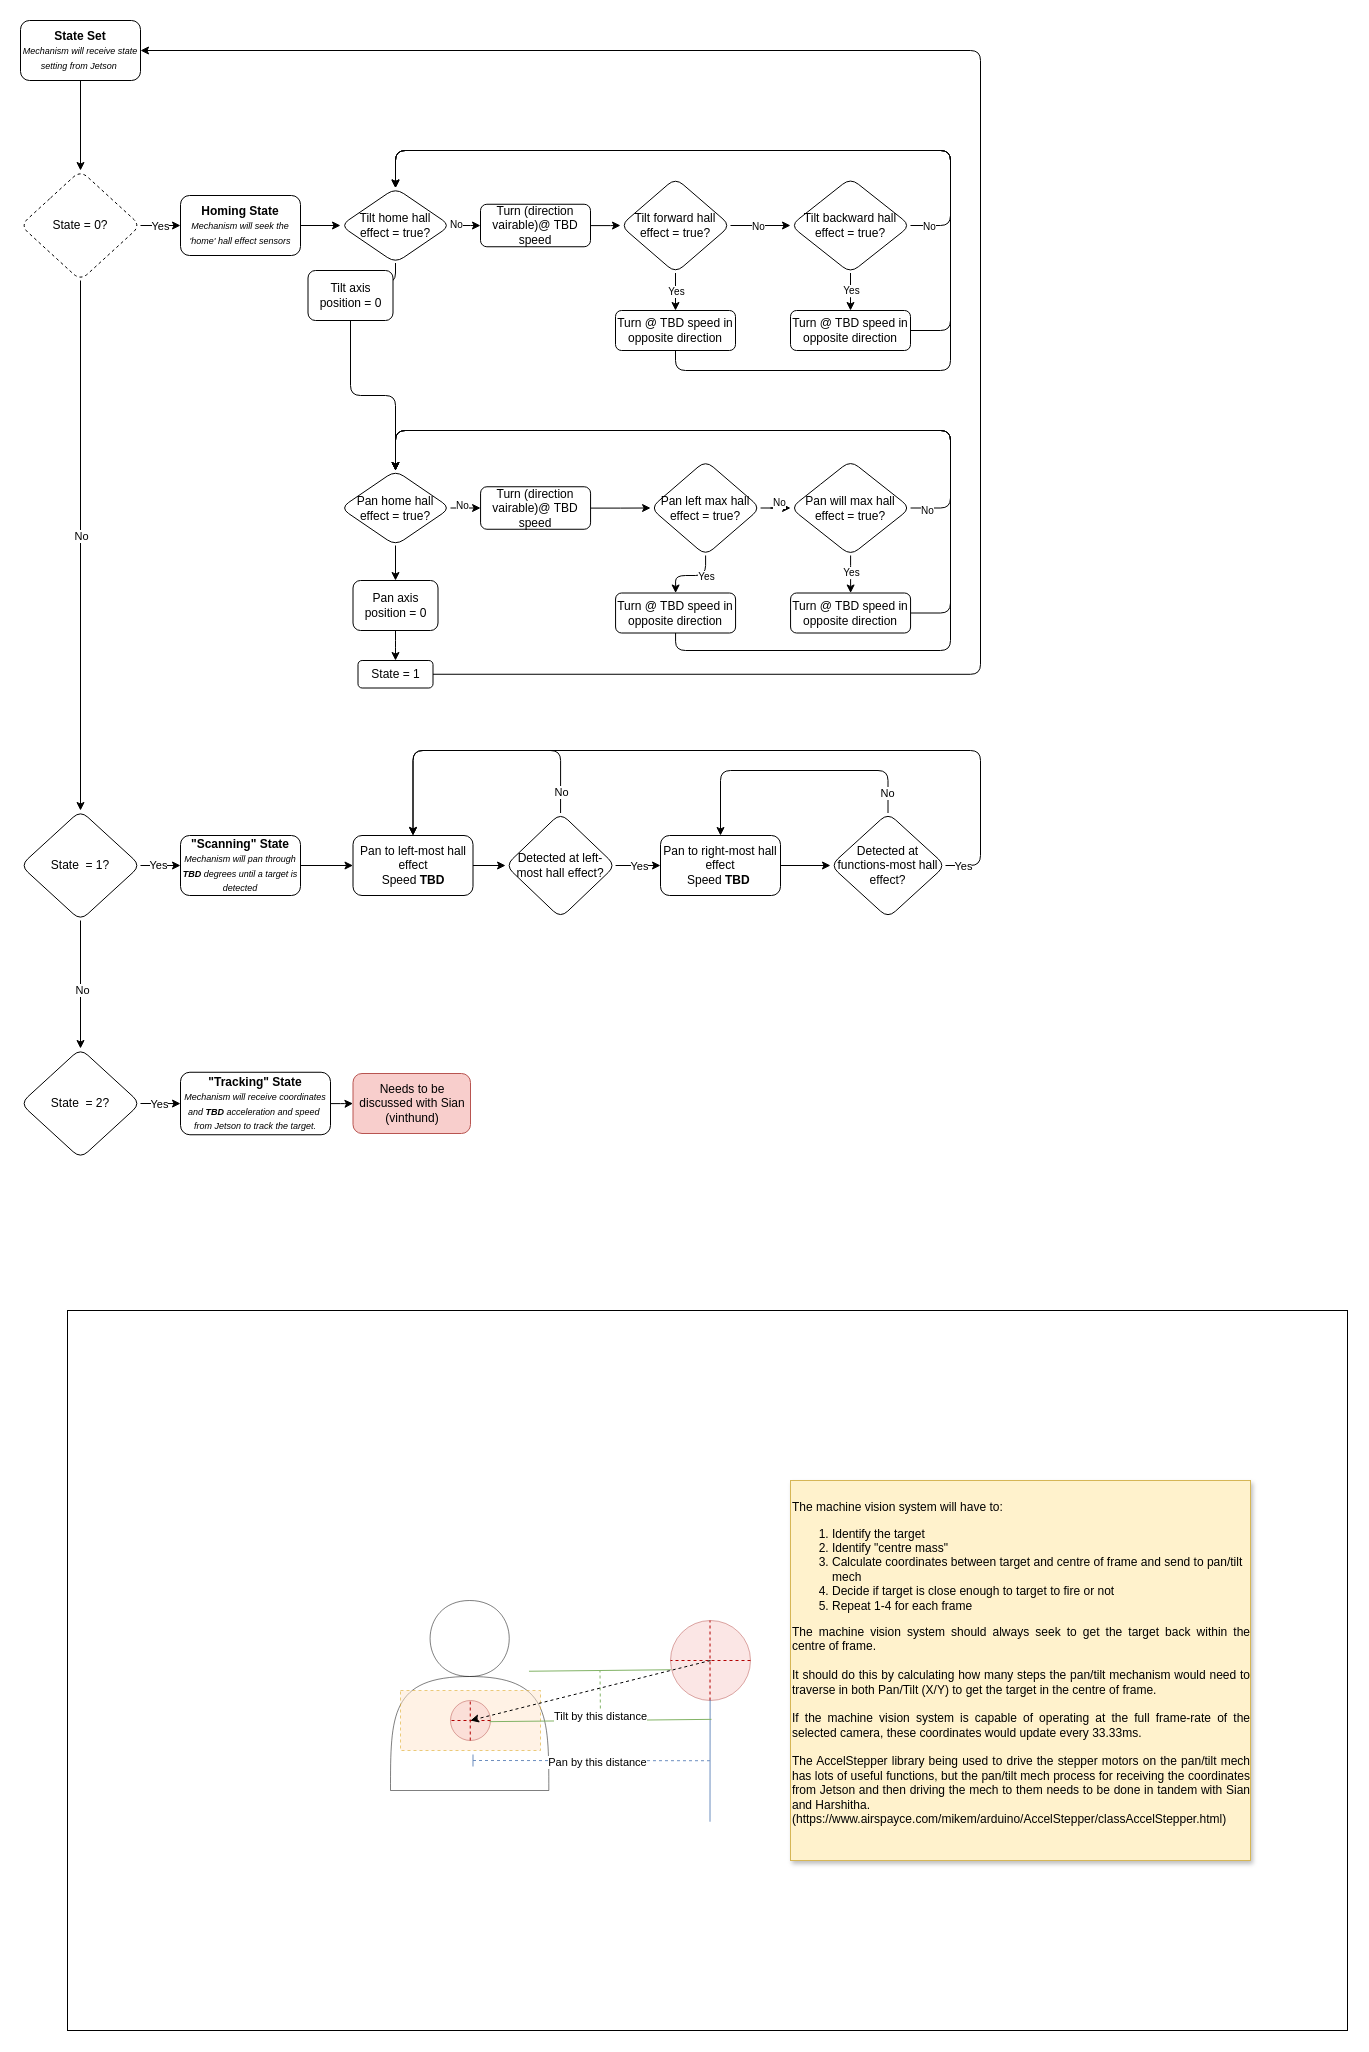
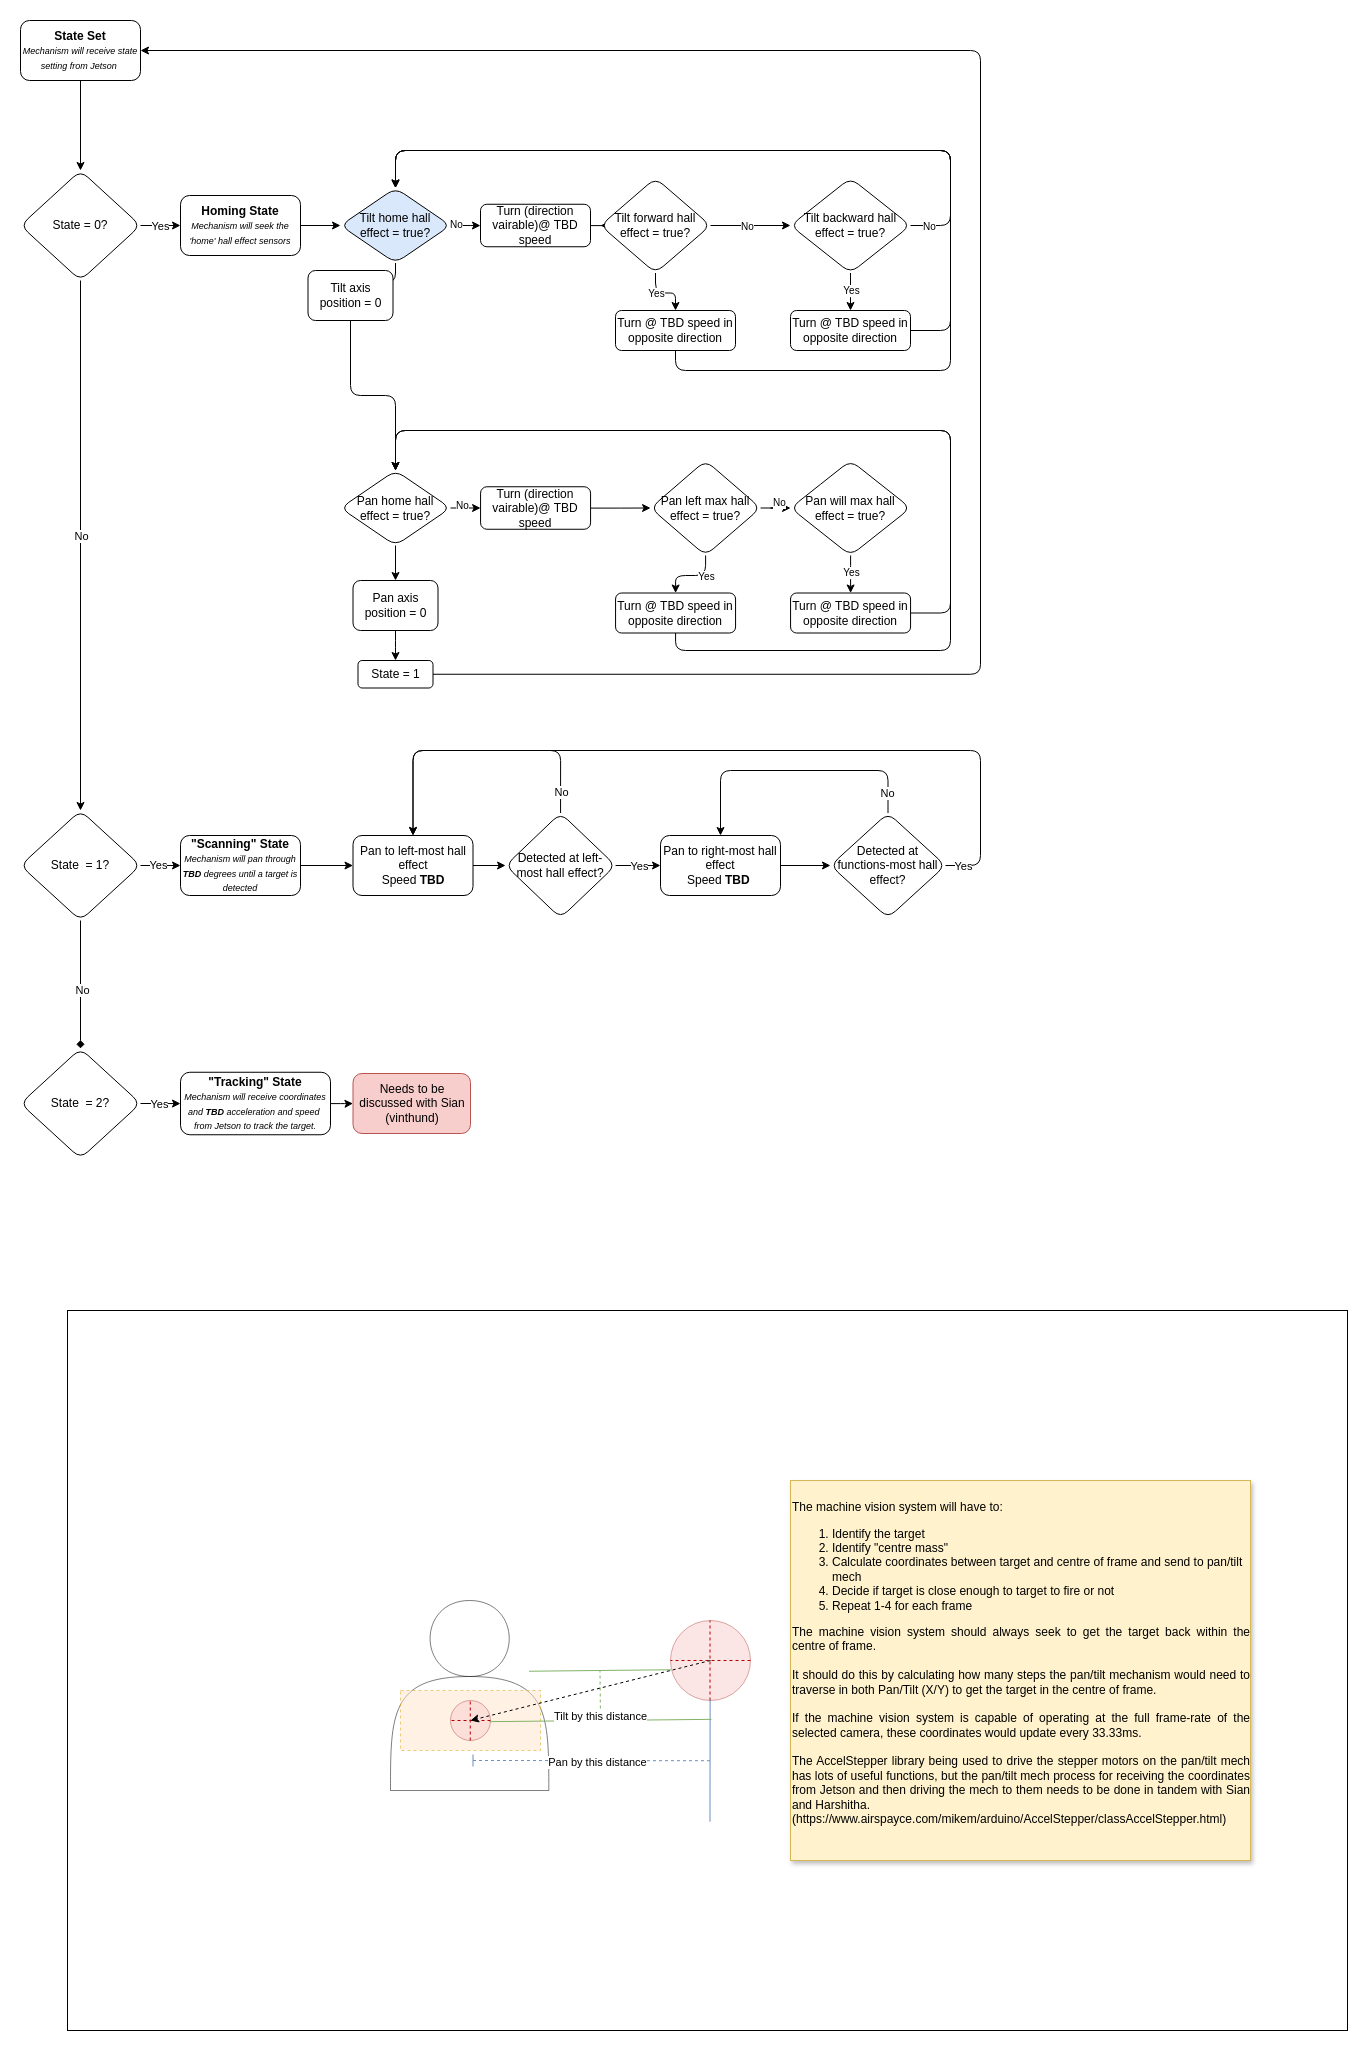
node "State = 0?": style dashed -> solid
node "Tilt home hall effect = true?": fillcolor #ffffff -> #dae8fc
node "Tilt forward hall effect = true?": moved (676, 226) -> (656, 226)
edge "Pan will max hall effect = true?" -> "Pan home hall effect = true?": removed, label "No"
edge "State = 1?" -> "State = 2?": arrowhead classic -> diamond
